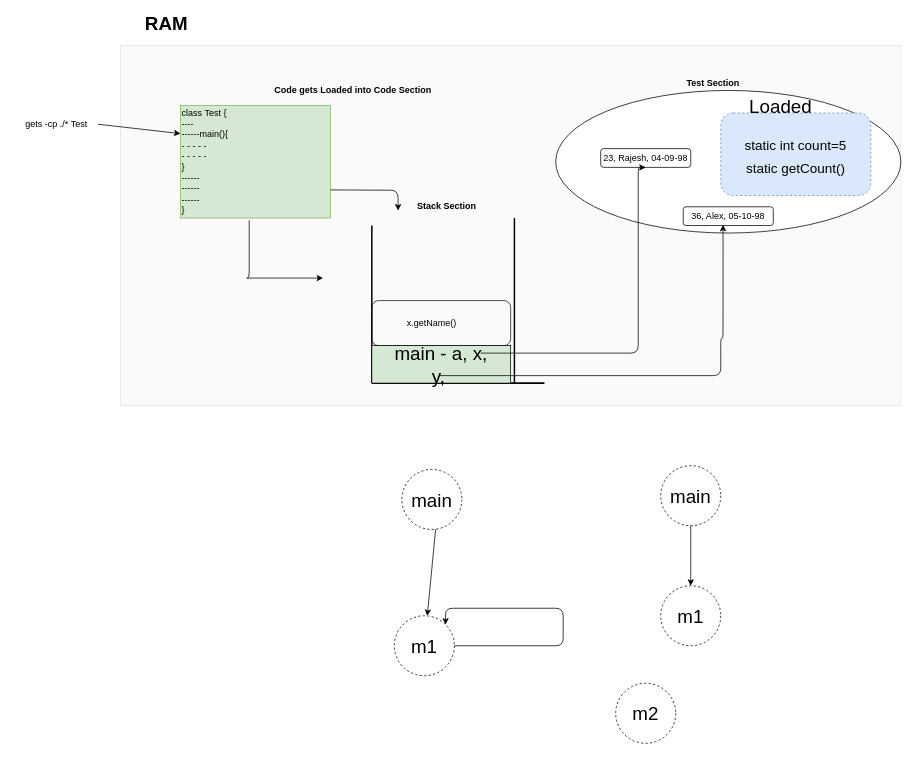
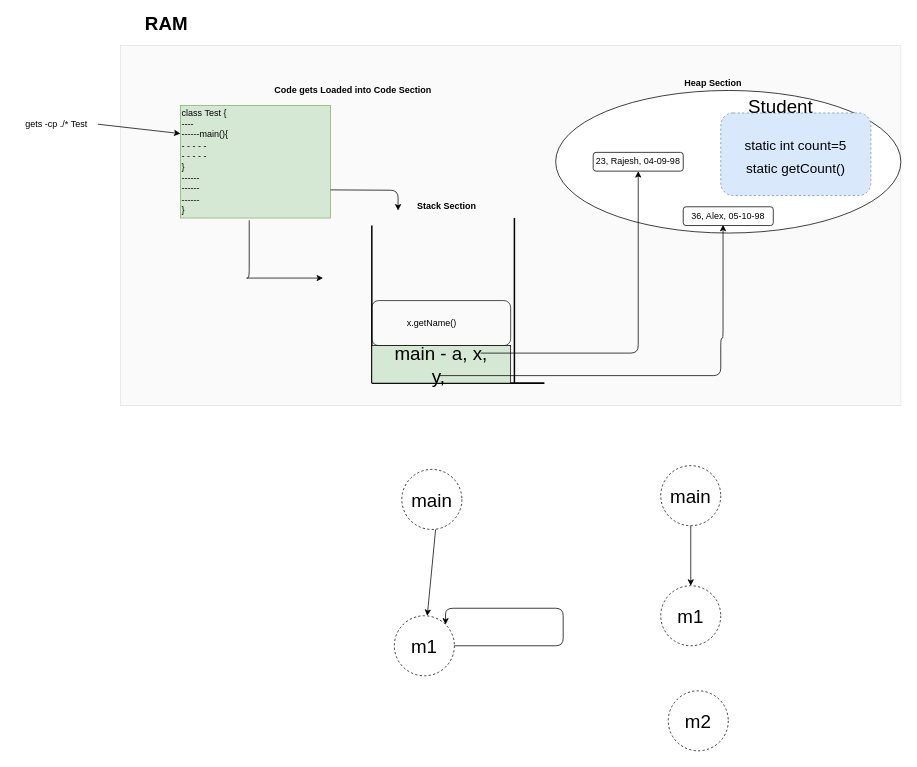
node "Test Section": label "Test Section" -> "Heap Section"
node "Loaded": label "Loaded" -> "Student"
node "23, Rajesh, 04-09-98": moved (645, 158) -> (638, 162)
node "m2": moved (645, 713) -> (698, 720)
